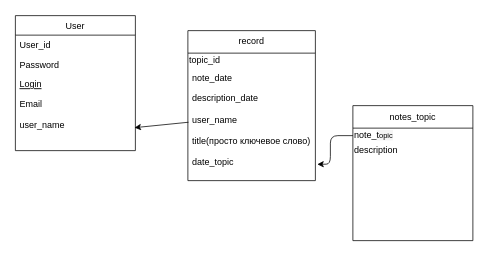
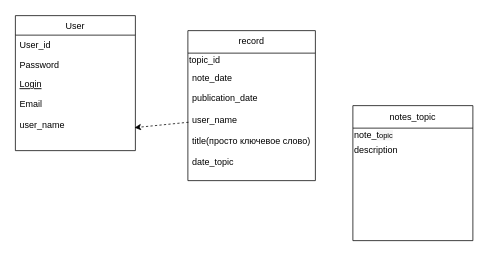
node "description_date": label "description_date" -> "publication_date"
edge "user_name title(просто ключевое слово) date_topic" -> "Email user_name": style solid -> dashed
edge "note_topic" -> "user_name title(просто ключевое слово) date_topic": removed
